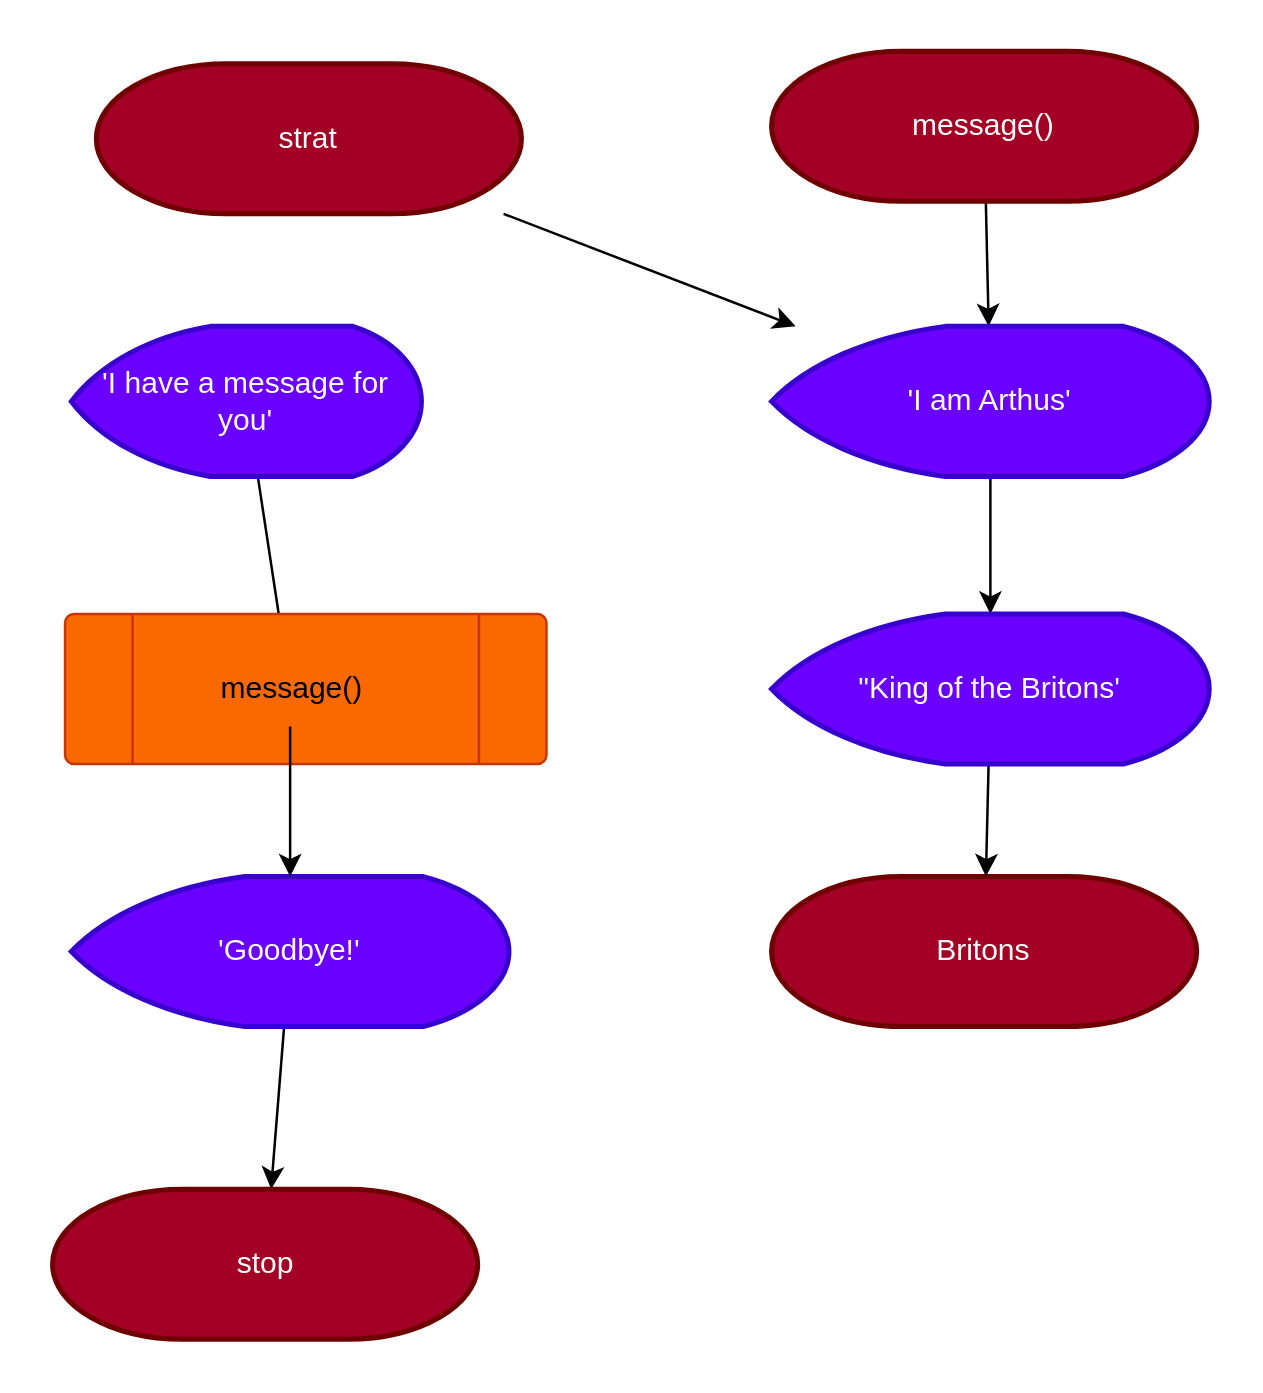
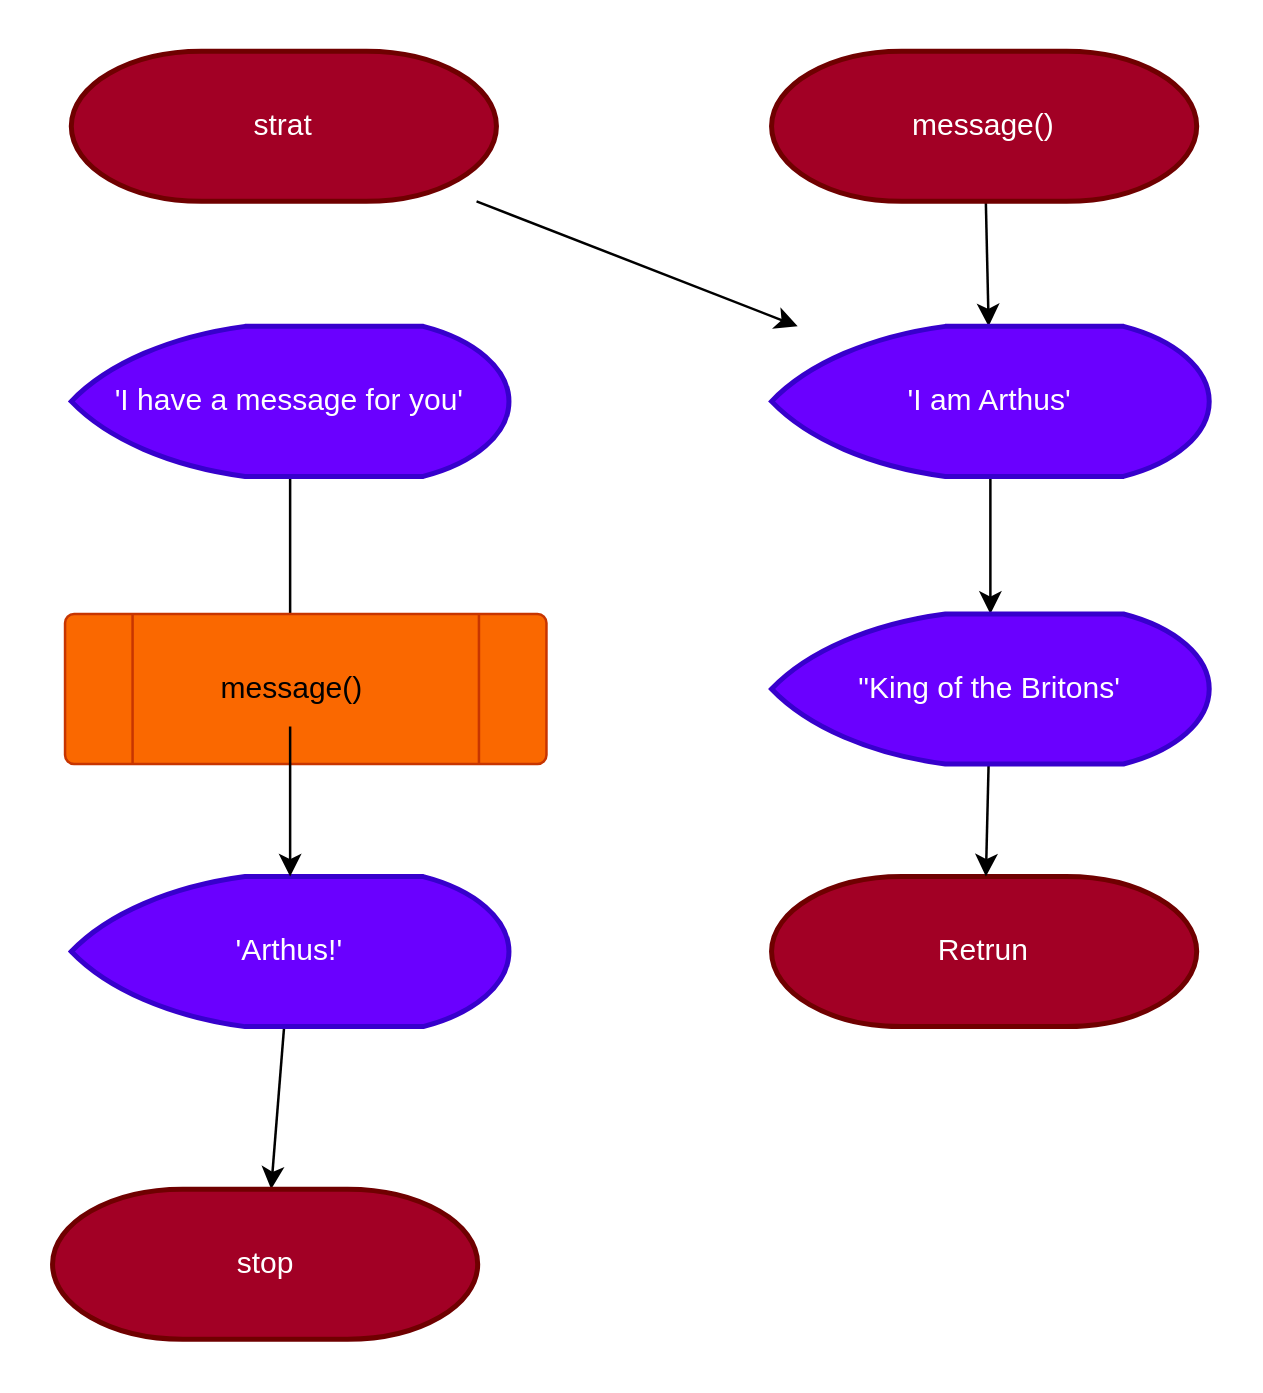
node "strat": moved (309, 139) -> (284, 126)
node "'I have a message for you'": size 350x150 -> 438x150
node "'Goodbye!'": label "'Goodbye!'" -> "'Arthus!'"
node "Britons": label "Britons" -> "Retrun"
